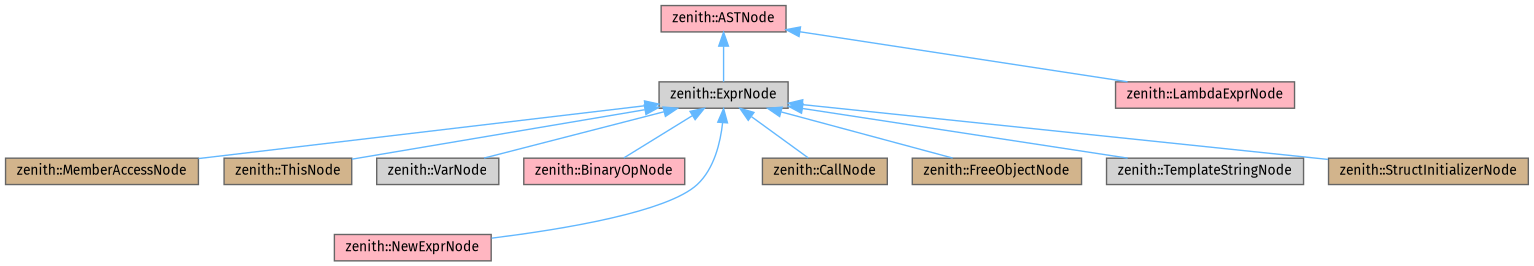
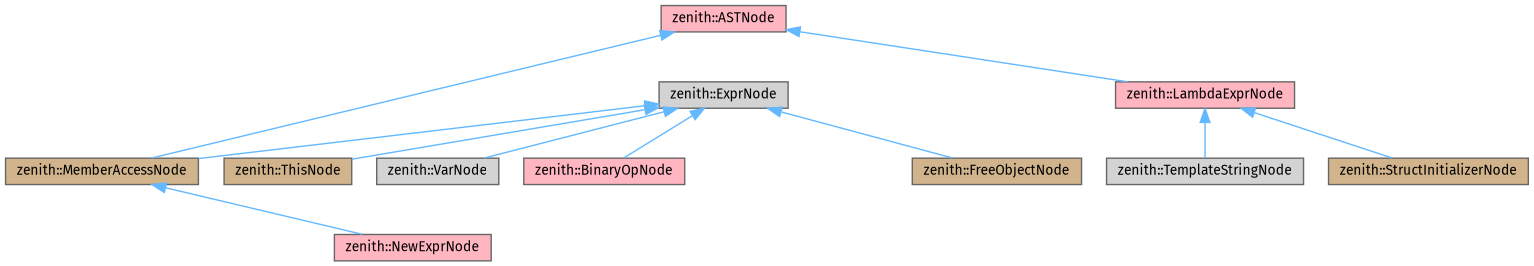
edge "zenith::ExprNode" -> "zenith::ASTNode": now "zenith::MemberAccessNode" -> "zenith::ASTNode"
edge "zenith::StructInitializerNode" -> "zenith::ExprNode": now "zenith::StructInitializerNode" -> "zenith::LambdaExprNode"
edge "zenith::TemplateStringNode" -> "zenith::ExprNode": now "zenith::TemplateStringNode" -> "zenith::LambdaExprNode"
node "zenith::CallNode": removed
edge "zenith::NewExprNode" -> "zenith::ExprNode": now "zenith::NewExprNode" -> "zenith::MemberAccessNode"
